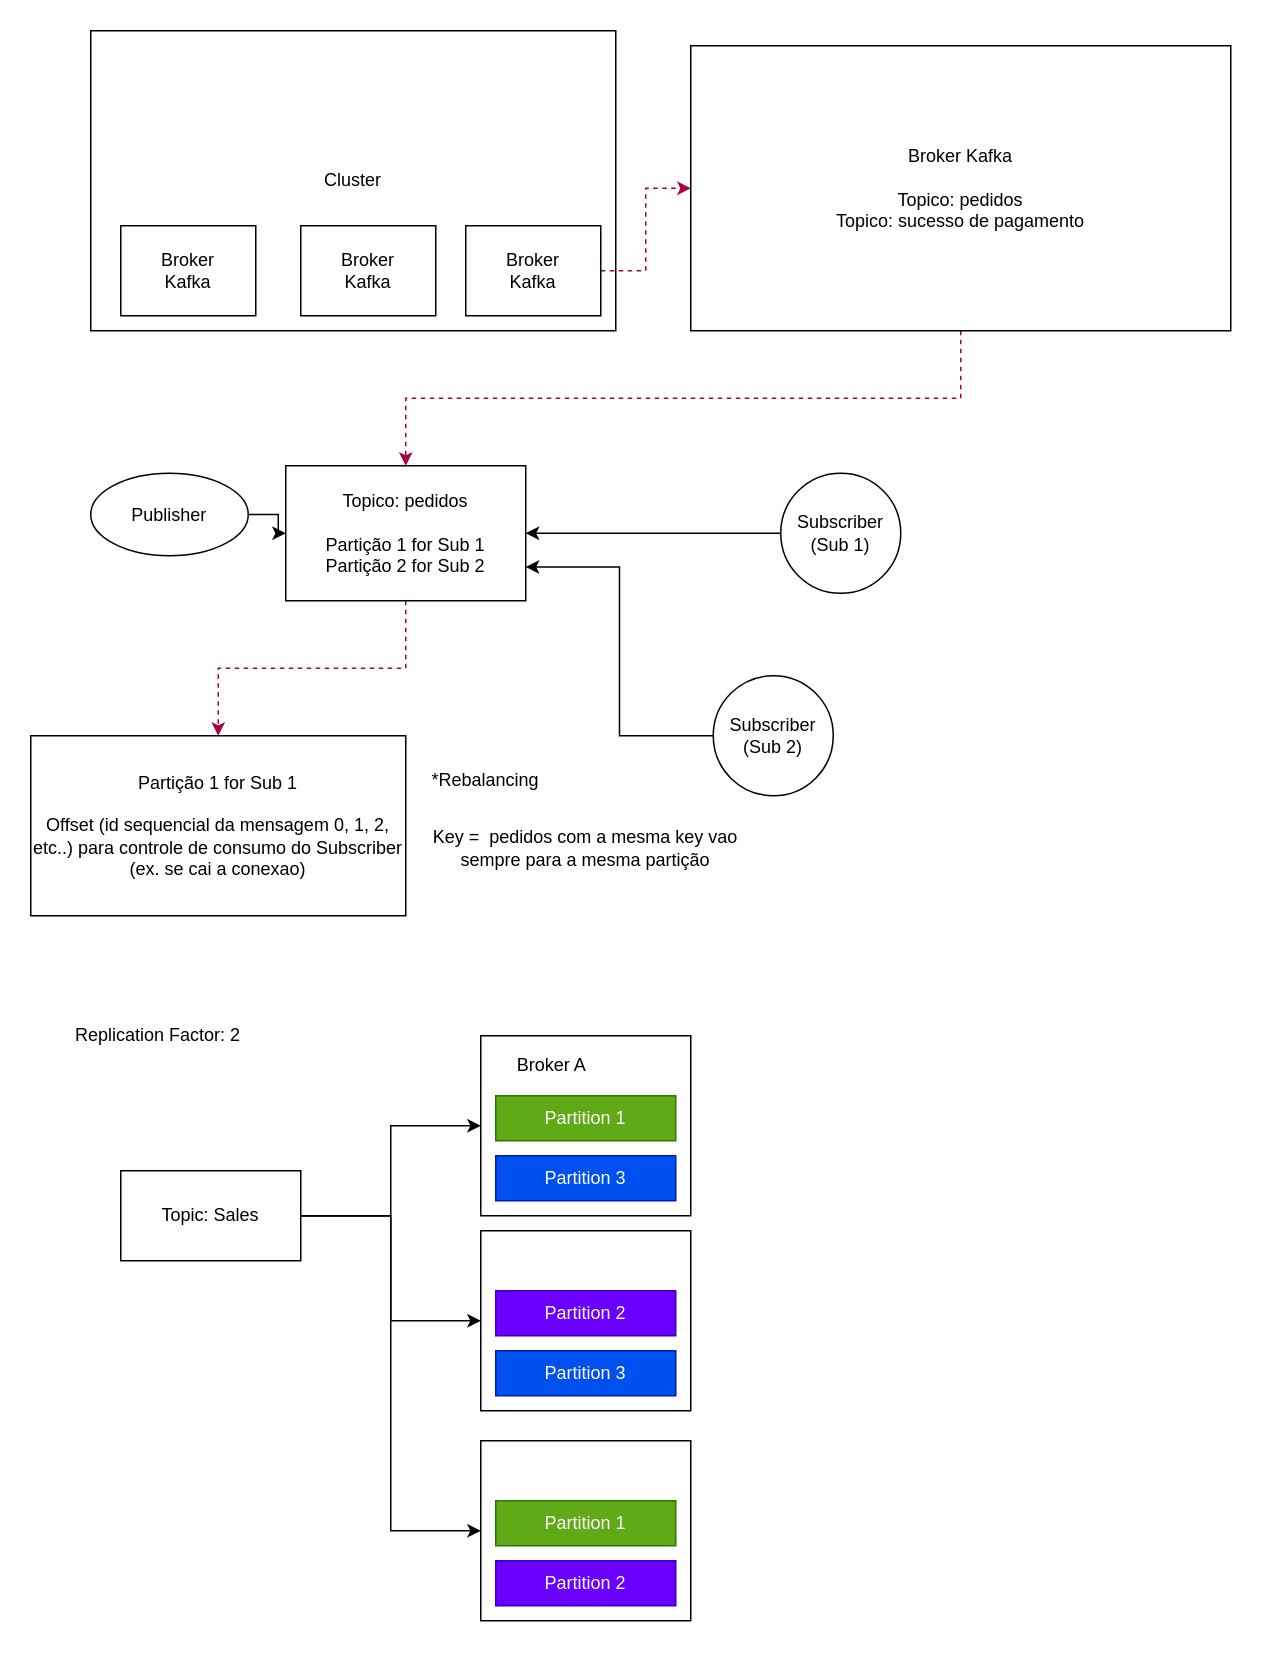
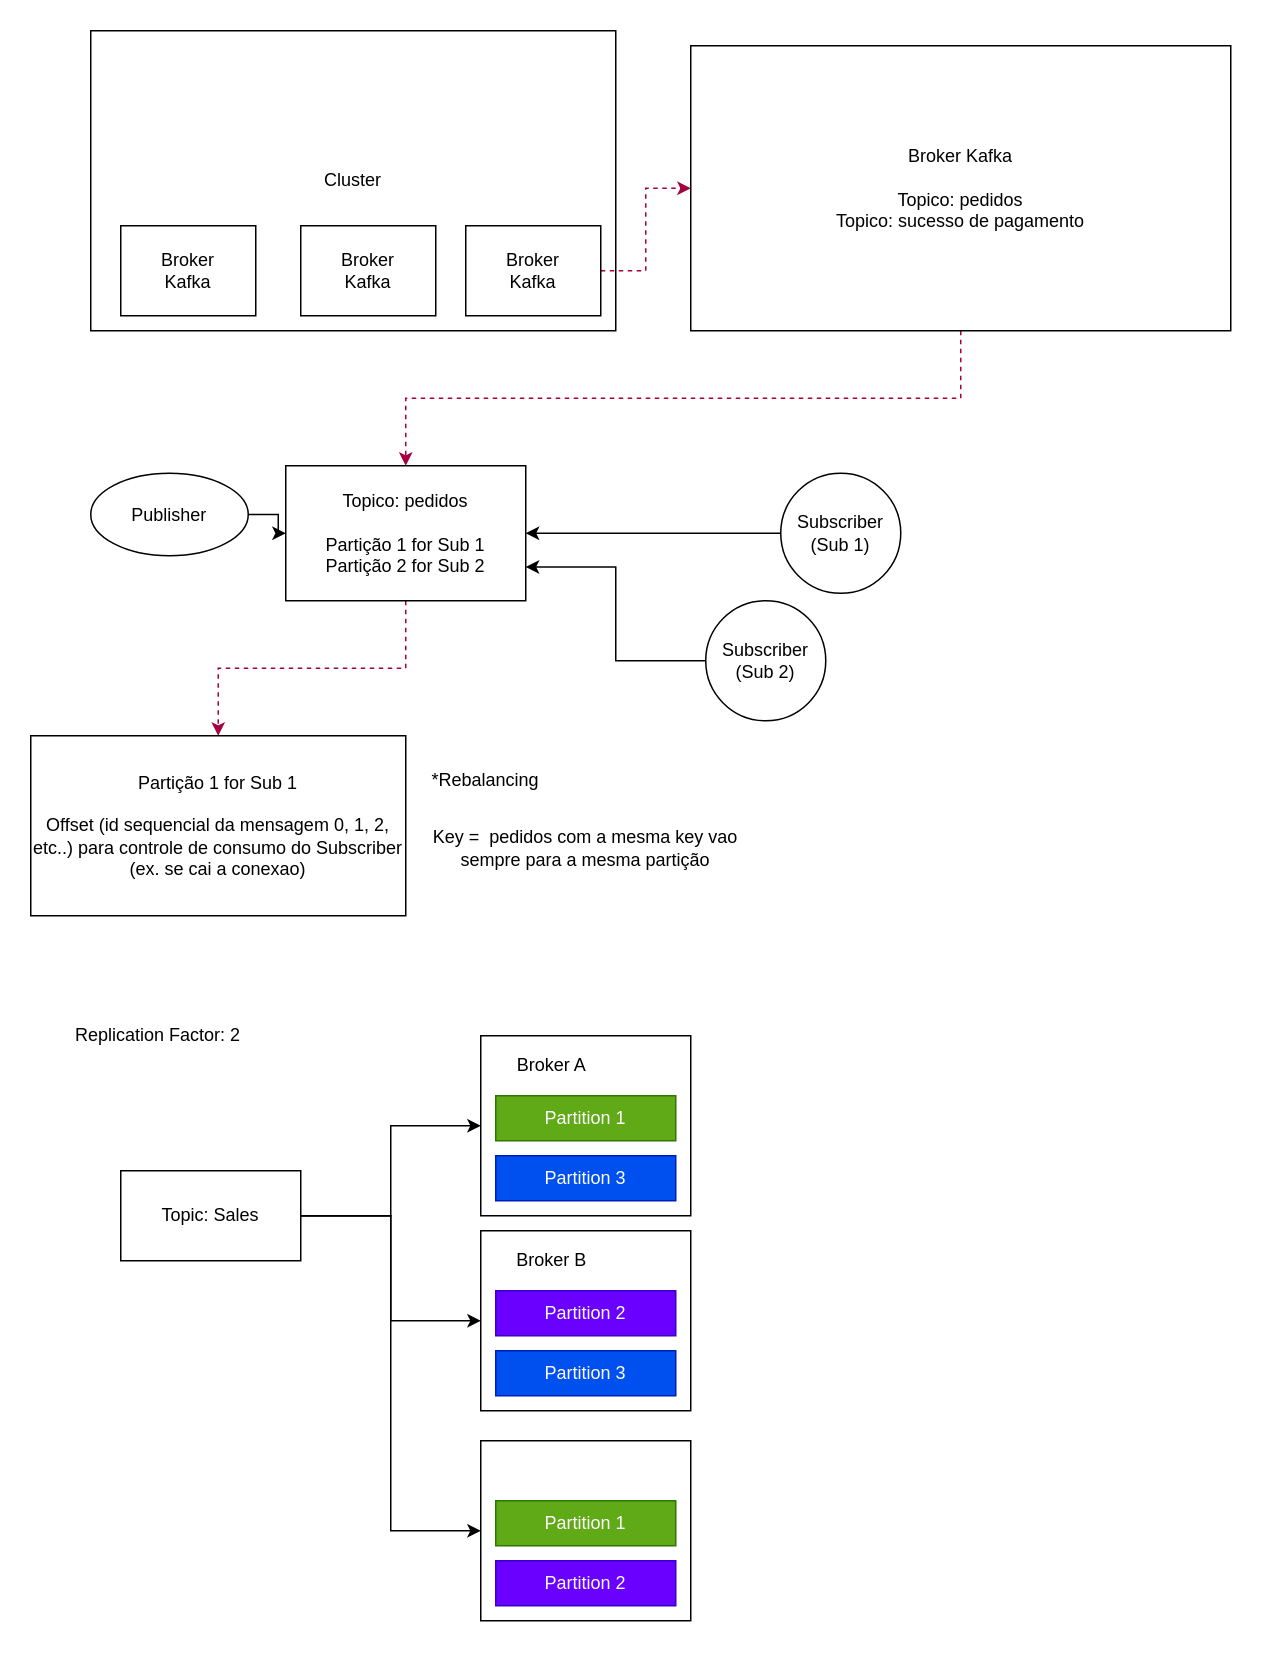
node "Subscriber (Sub 2)": moved (773, 736) -> (766, 661)
node "Broker B": added
